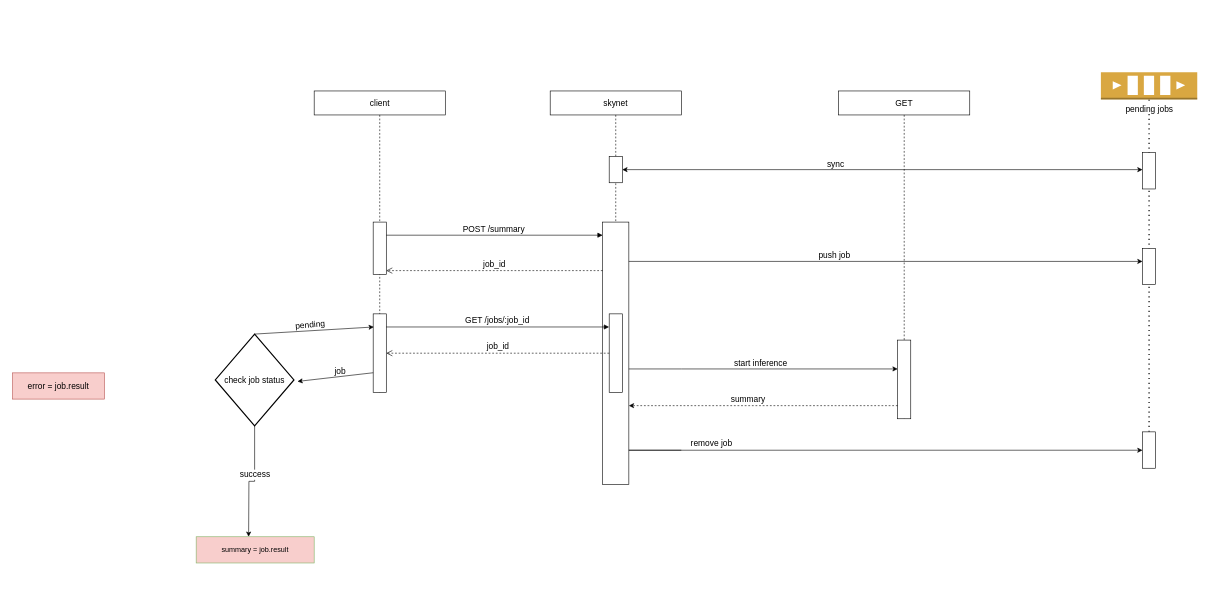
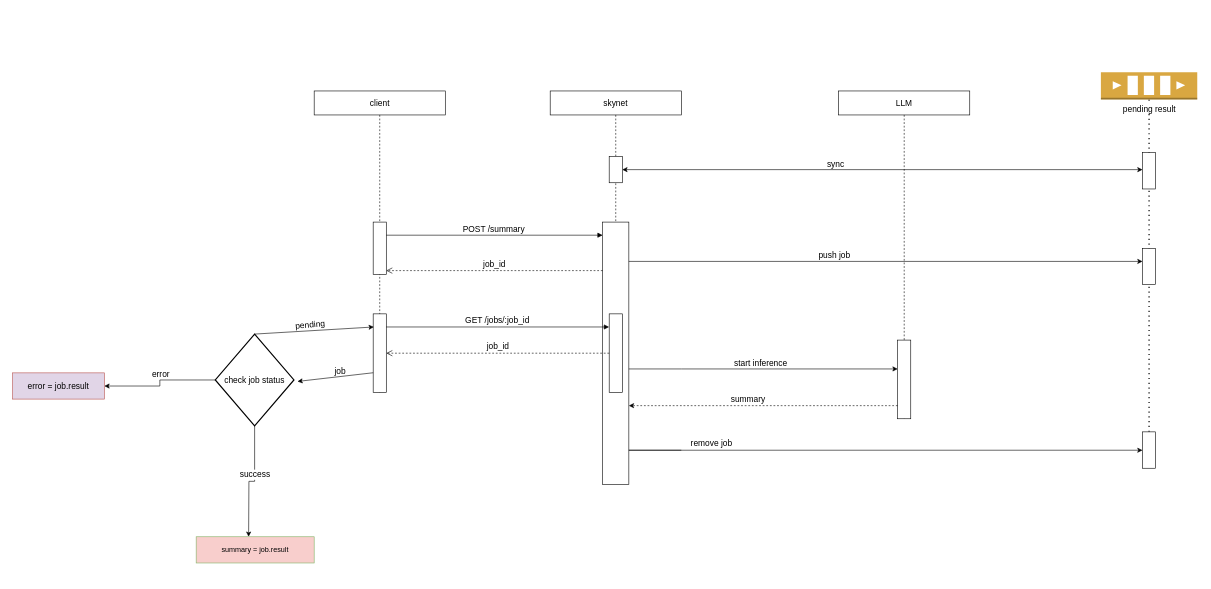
node "GET": label "GET" -> "LLM"
node "pending jobs": label "pending jobs" -> "pending result"
node "error = job.result": fillcolor #f8cecc -> #e1d5e7
edge "check job status" -> "error = job.result": added, label "error"
